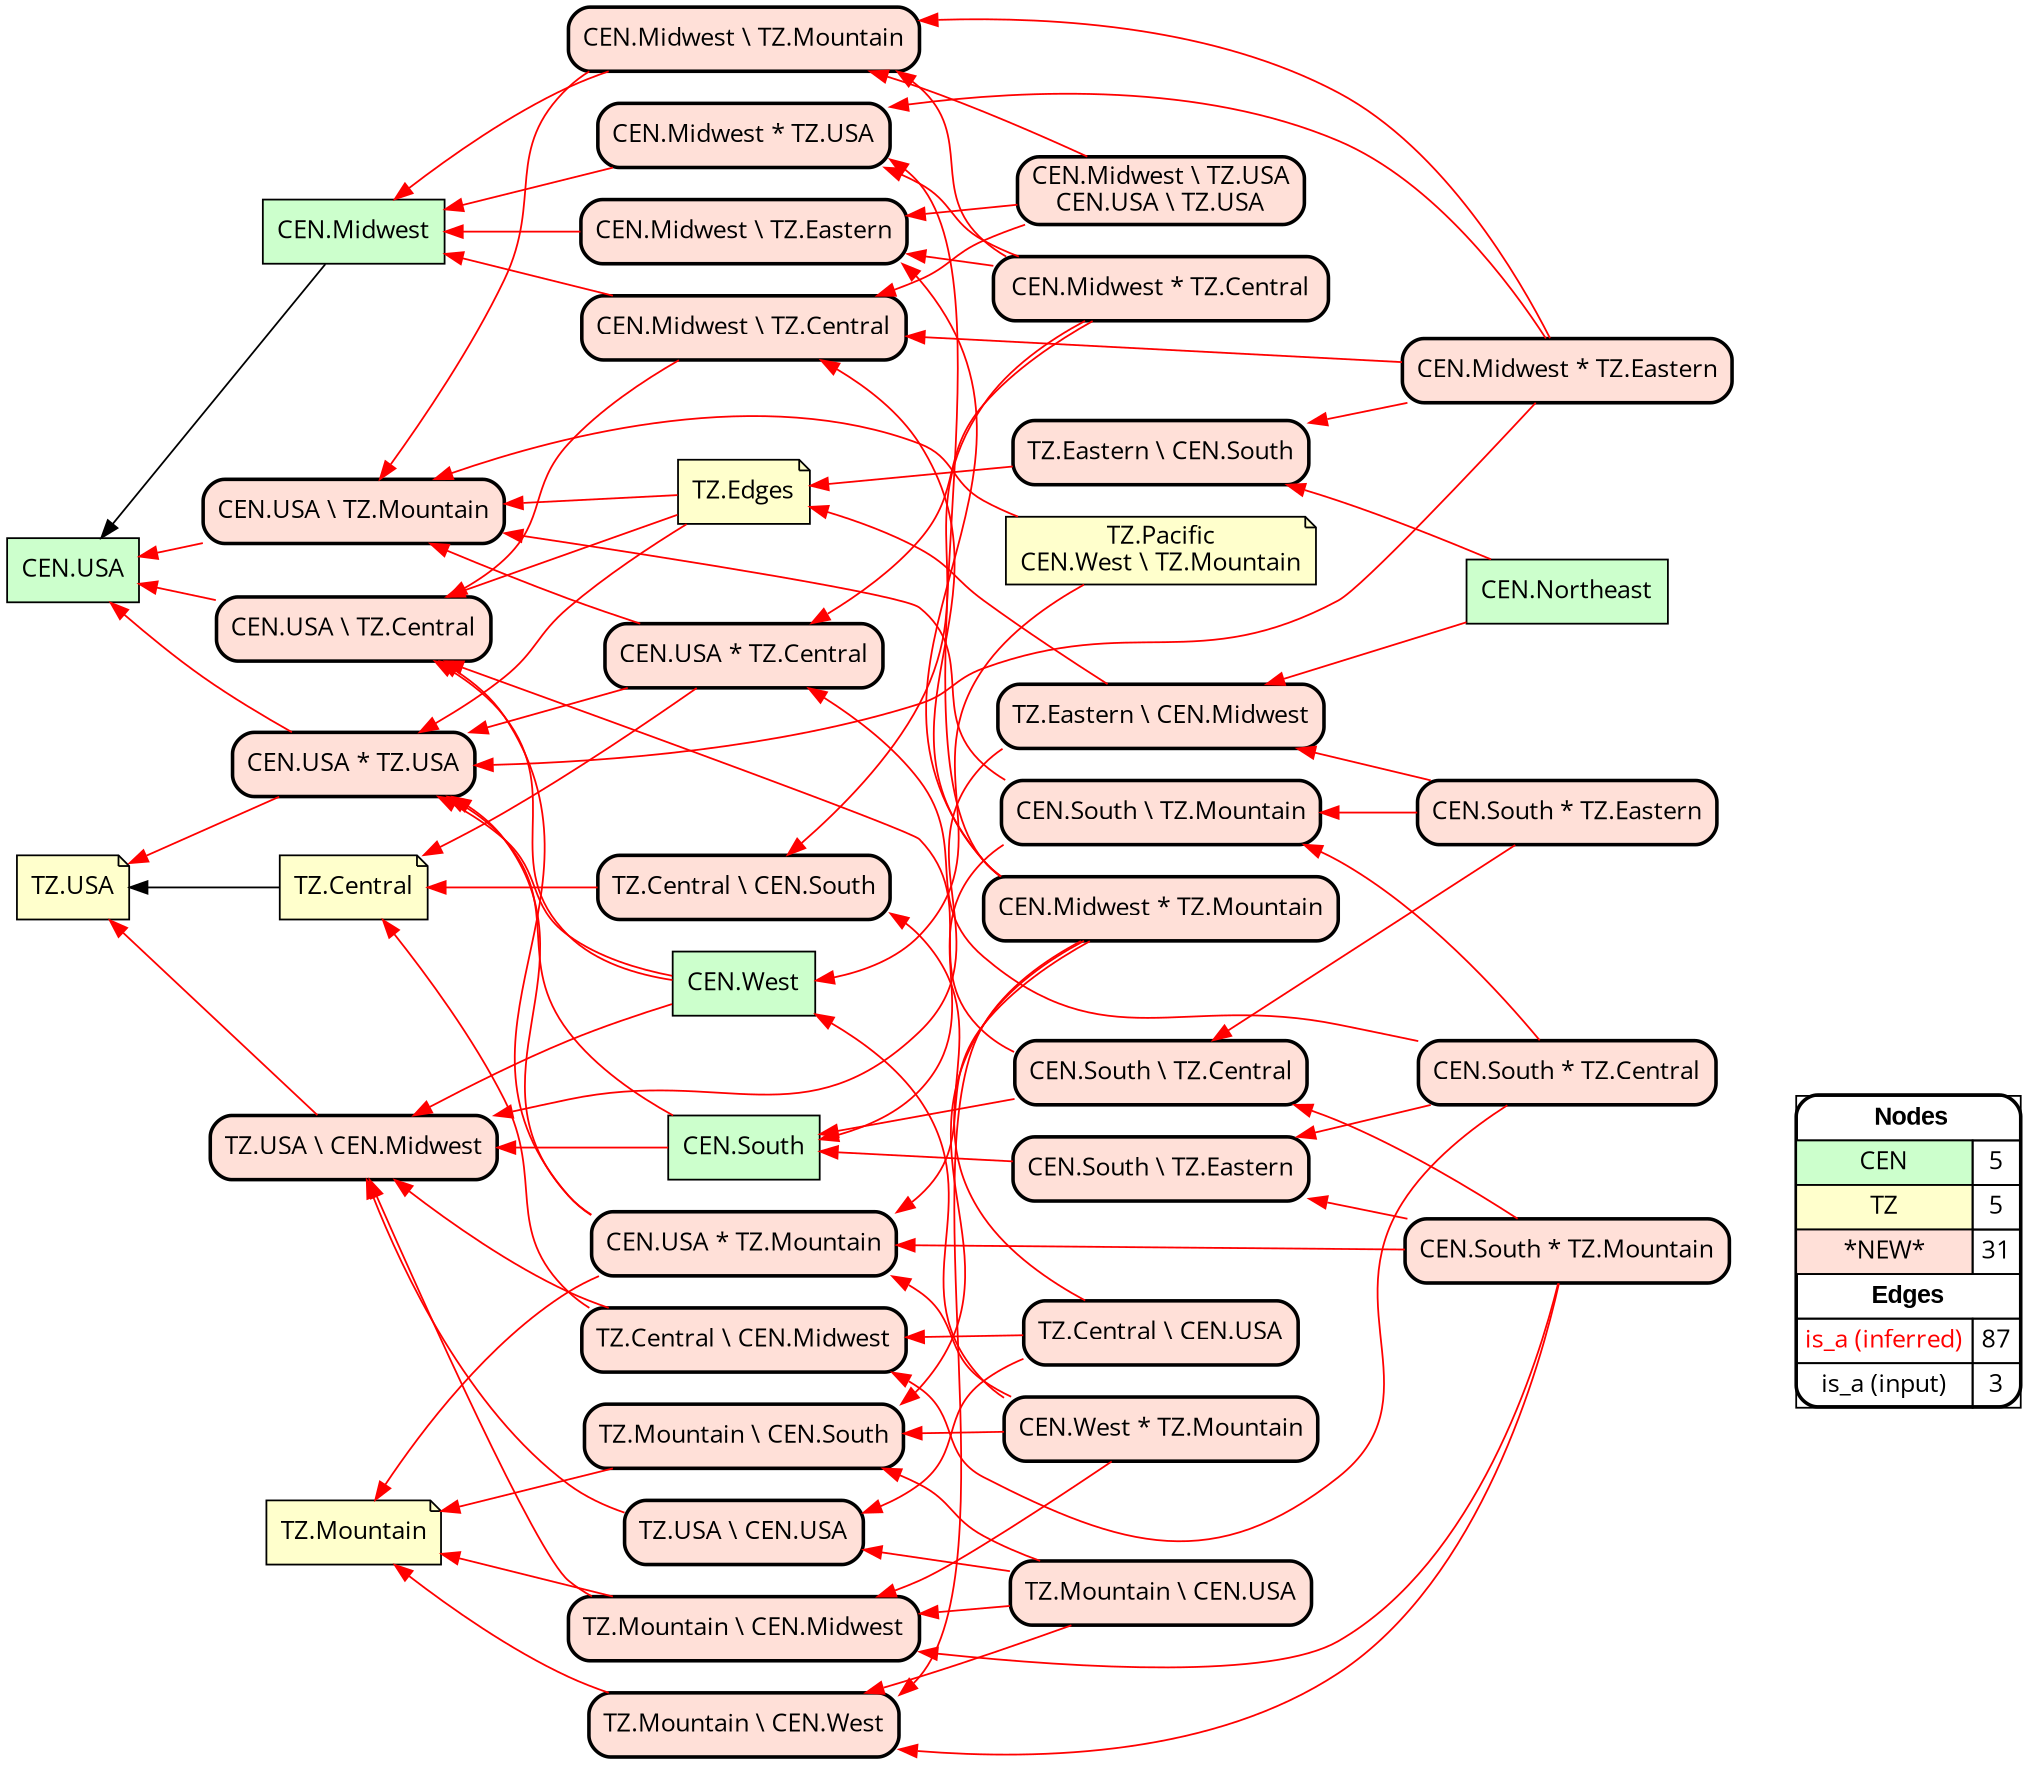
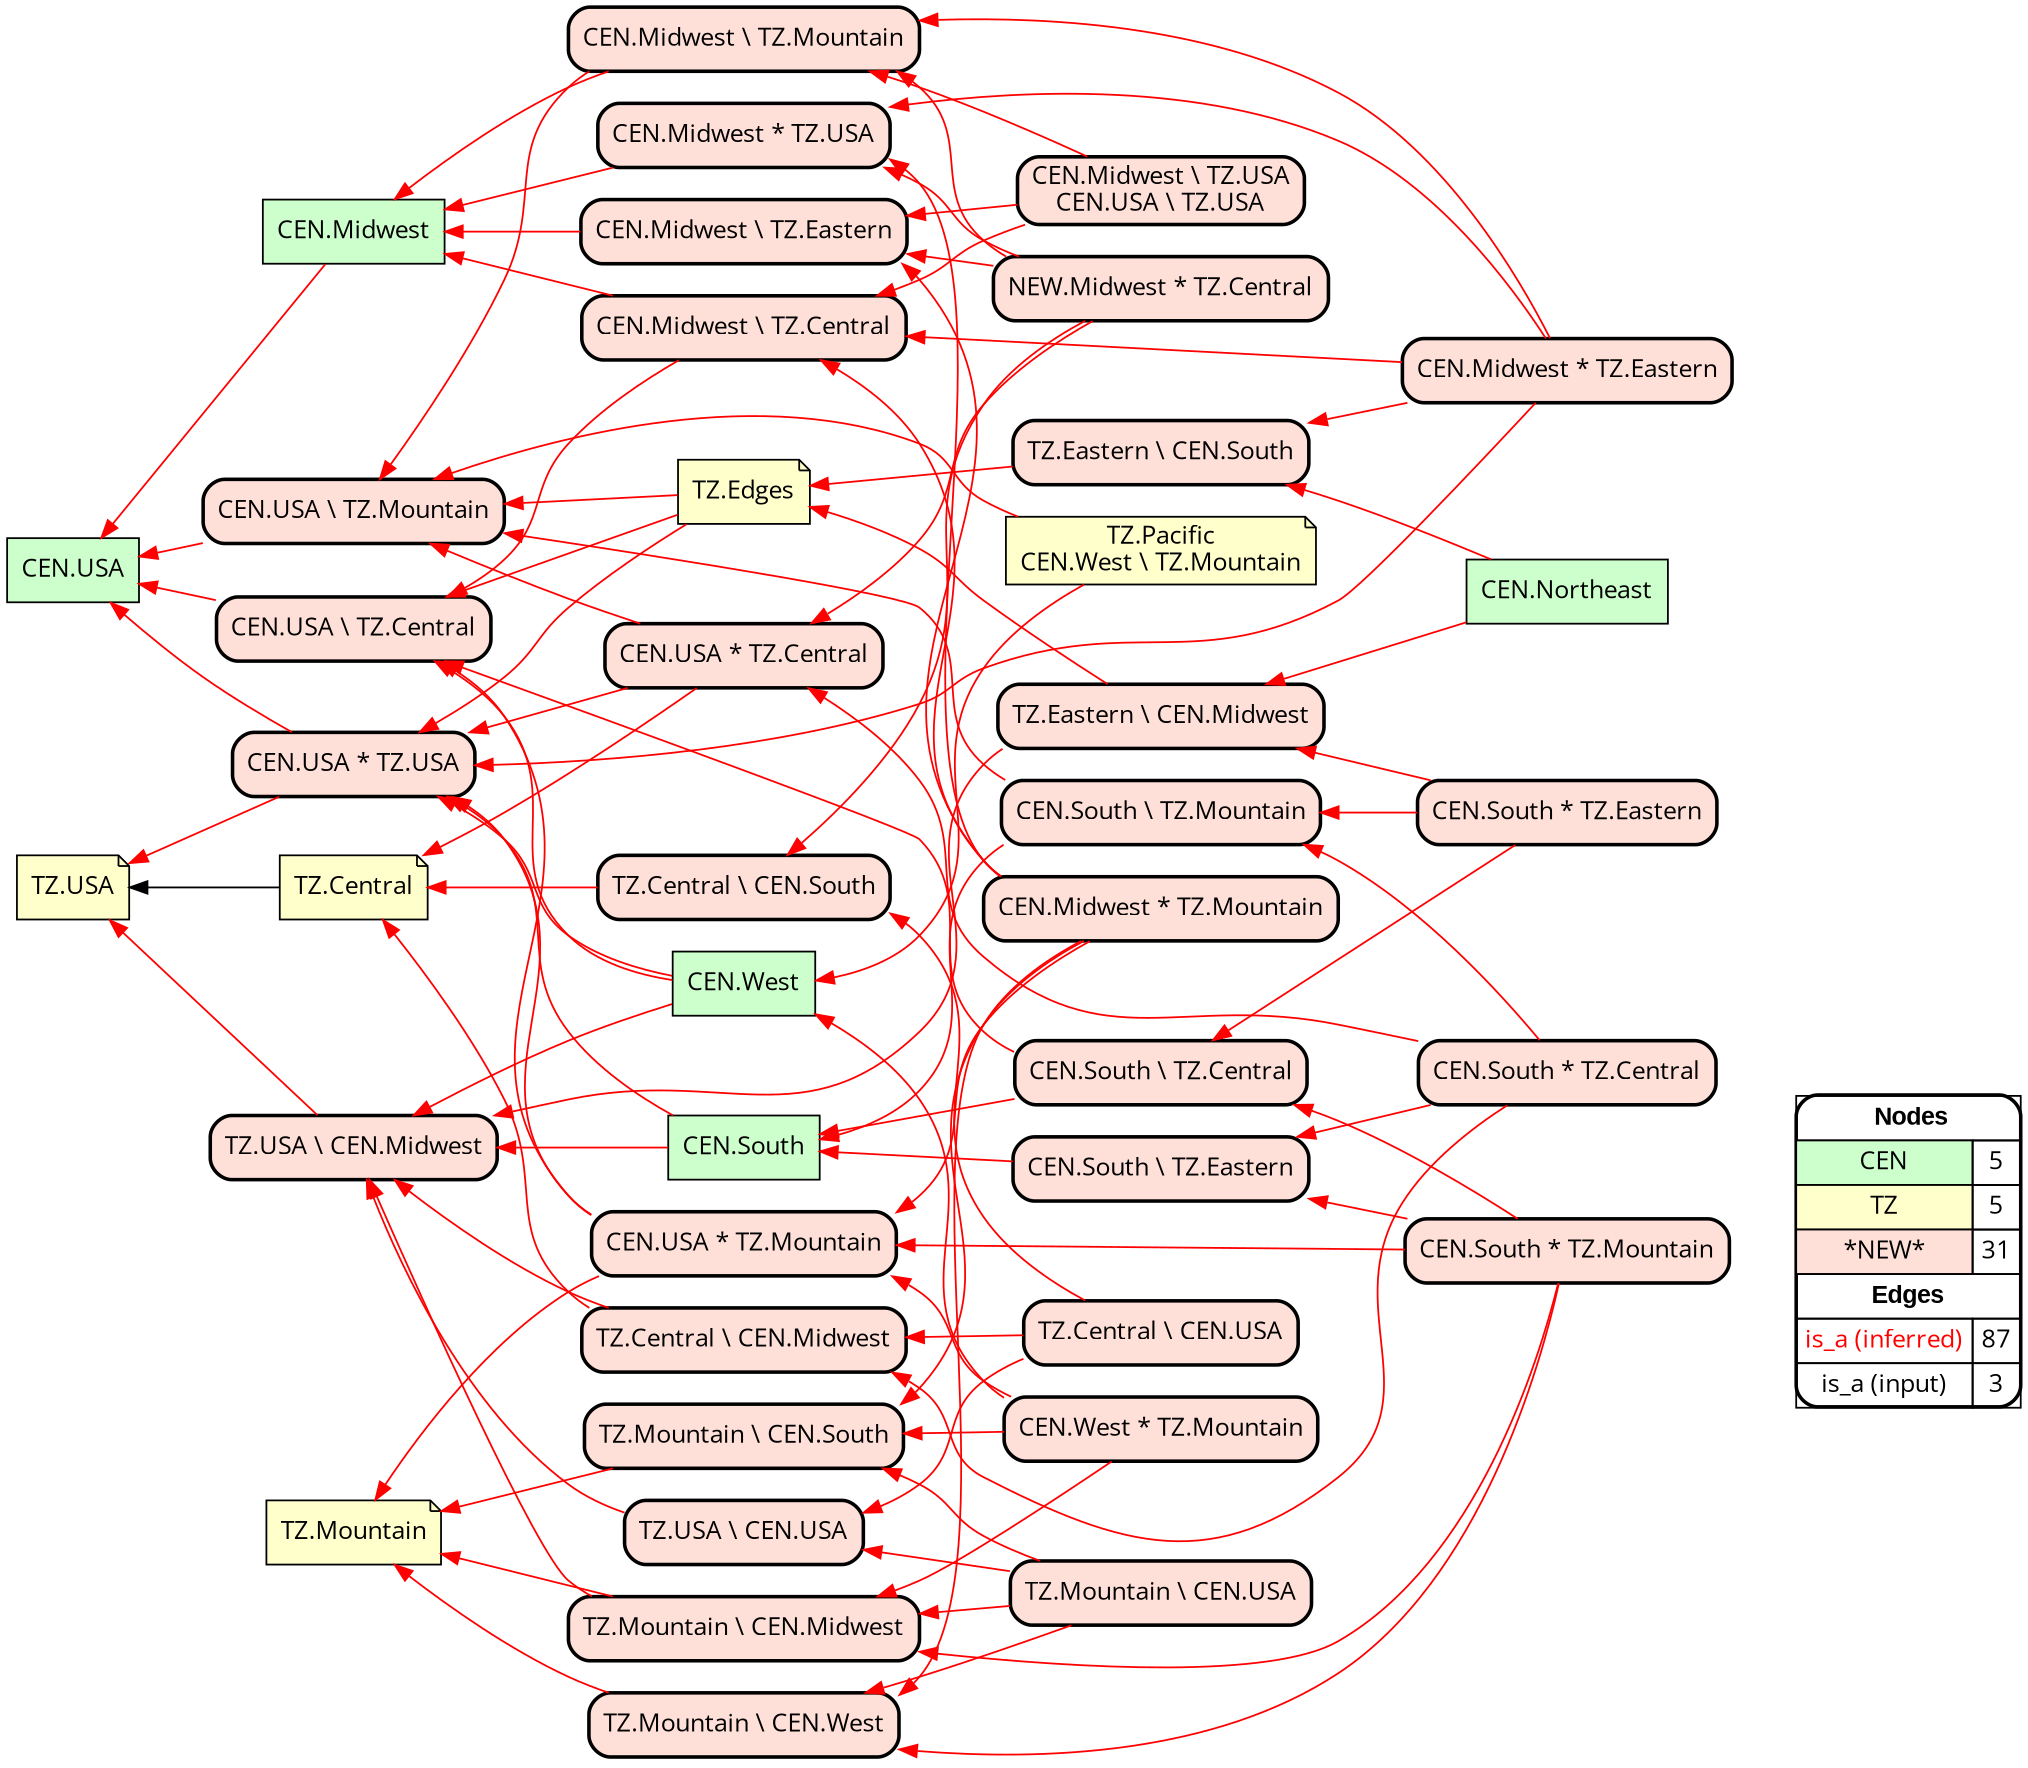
node "CEN.Midwest * TZ.Central": label "CEN.Midwest * TZ.Central" -> "NEW.Midwest * TZ.Central"
edge "CEN.Midwest" -> "CEN.USA": color #000000 -> #ff0000
